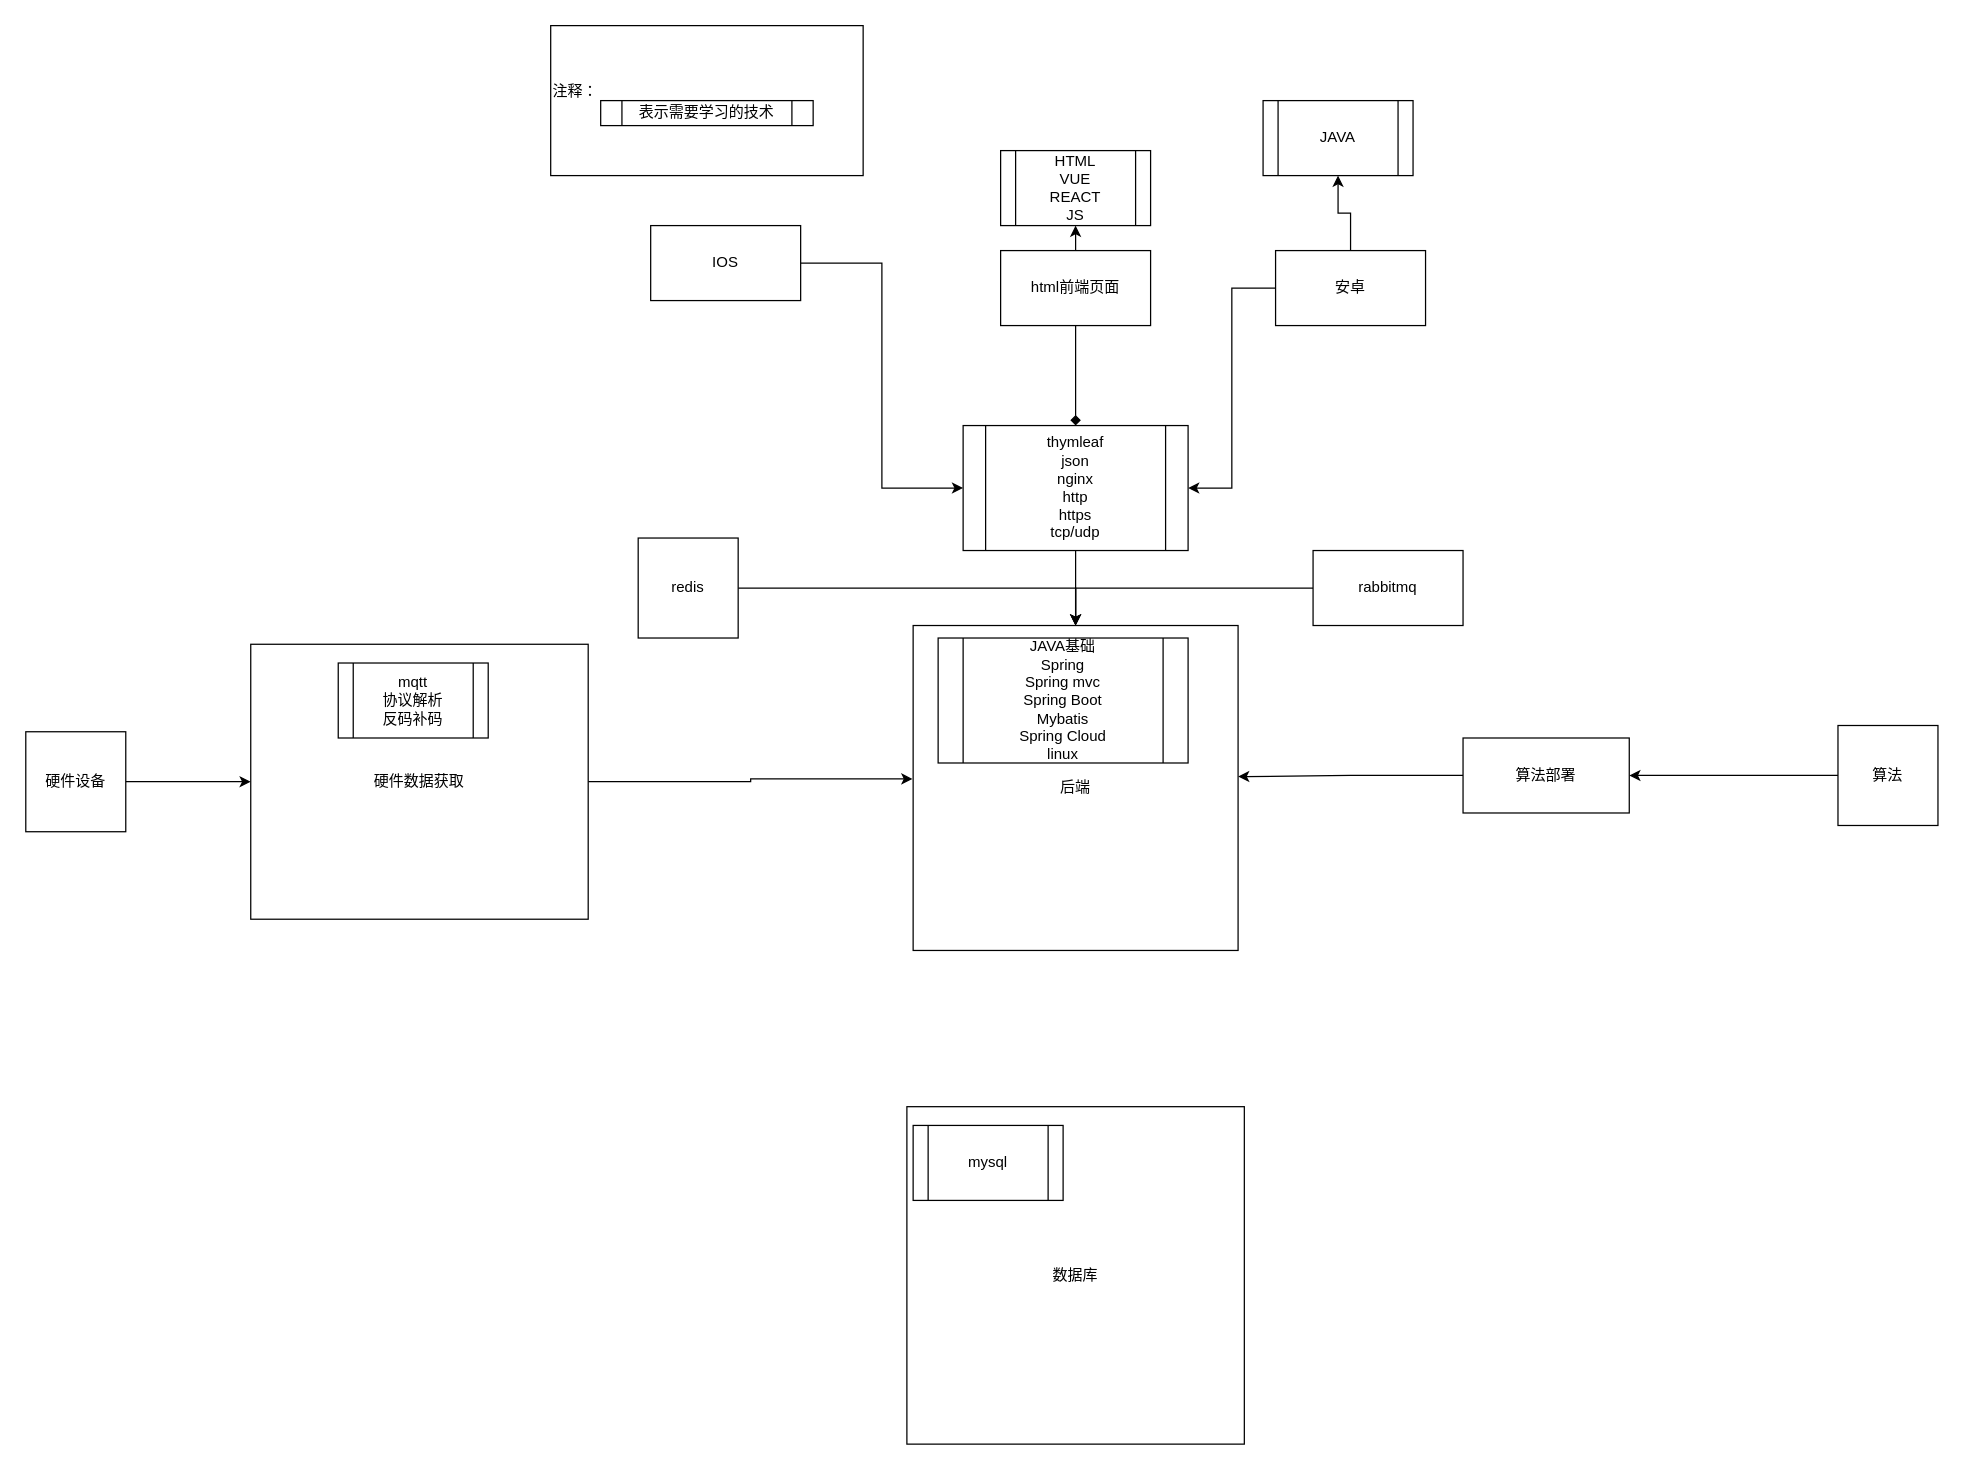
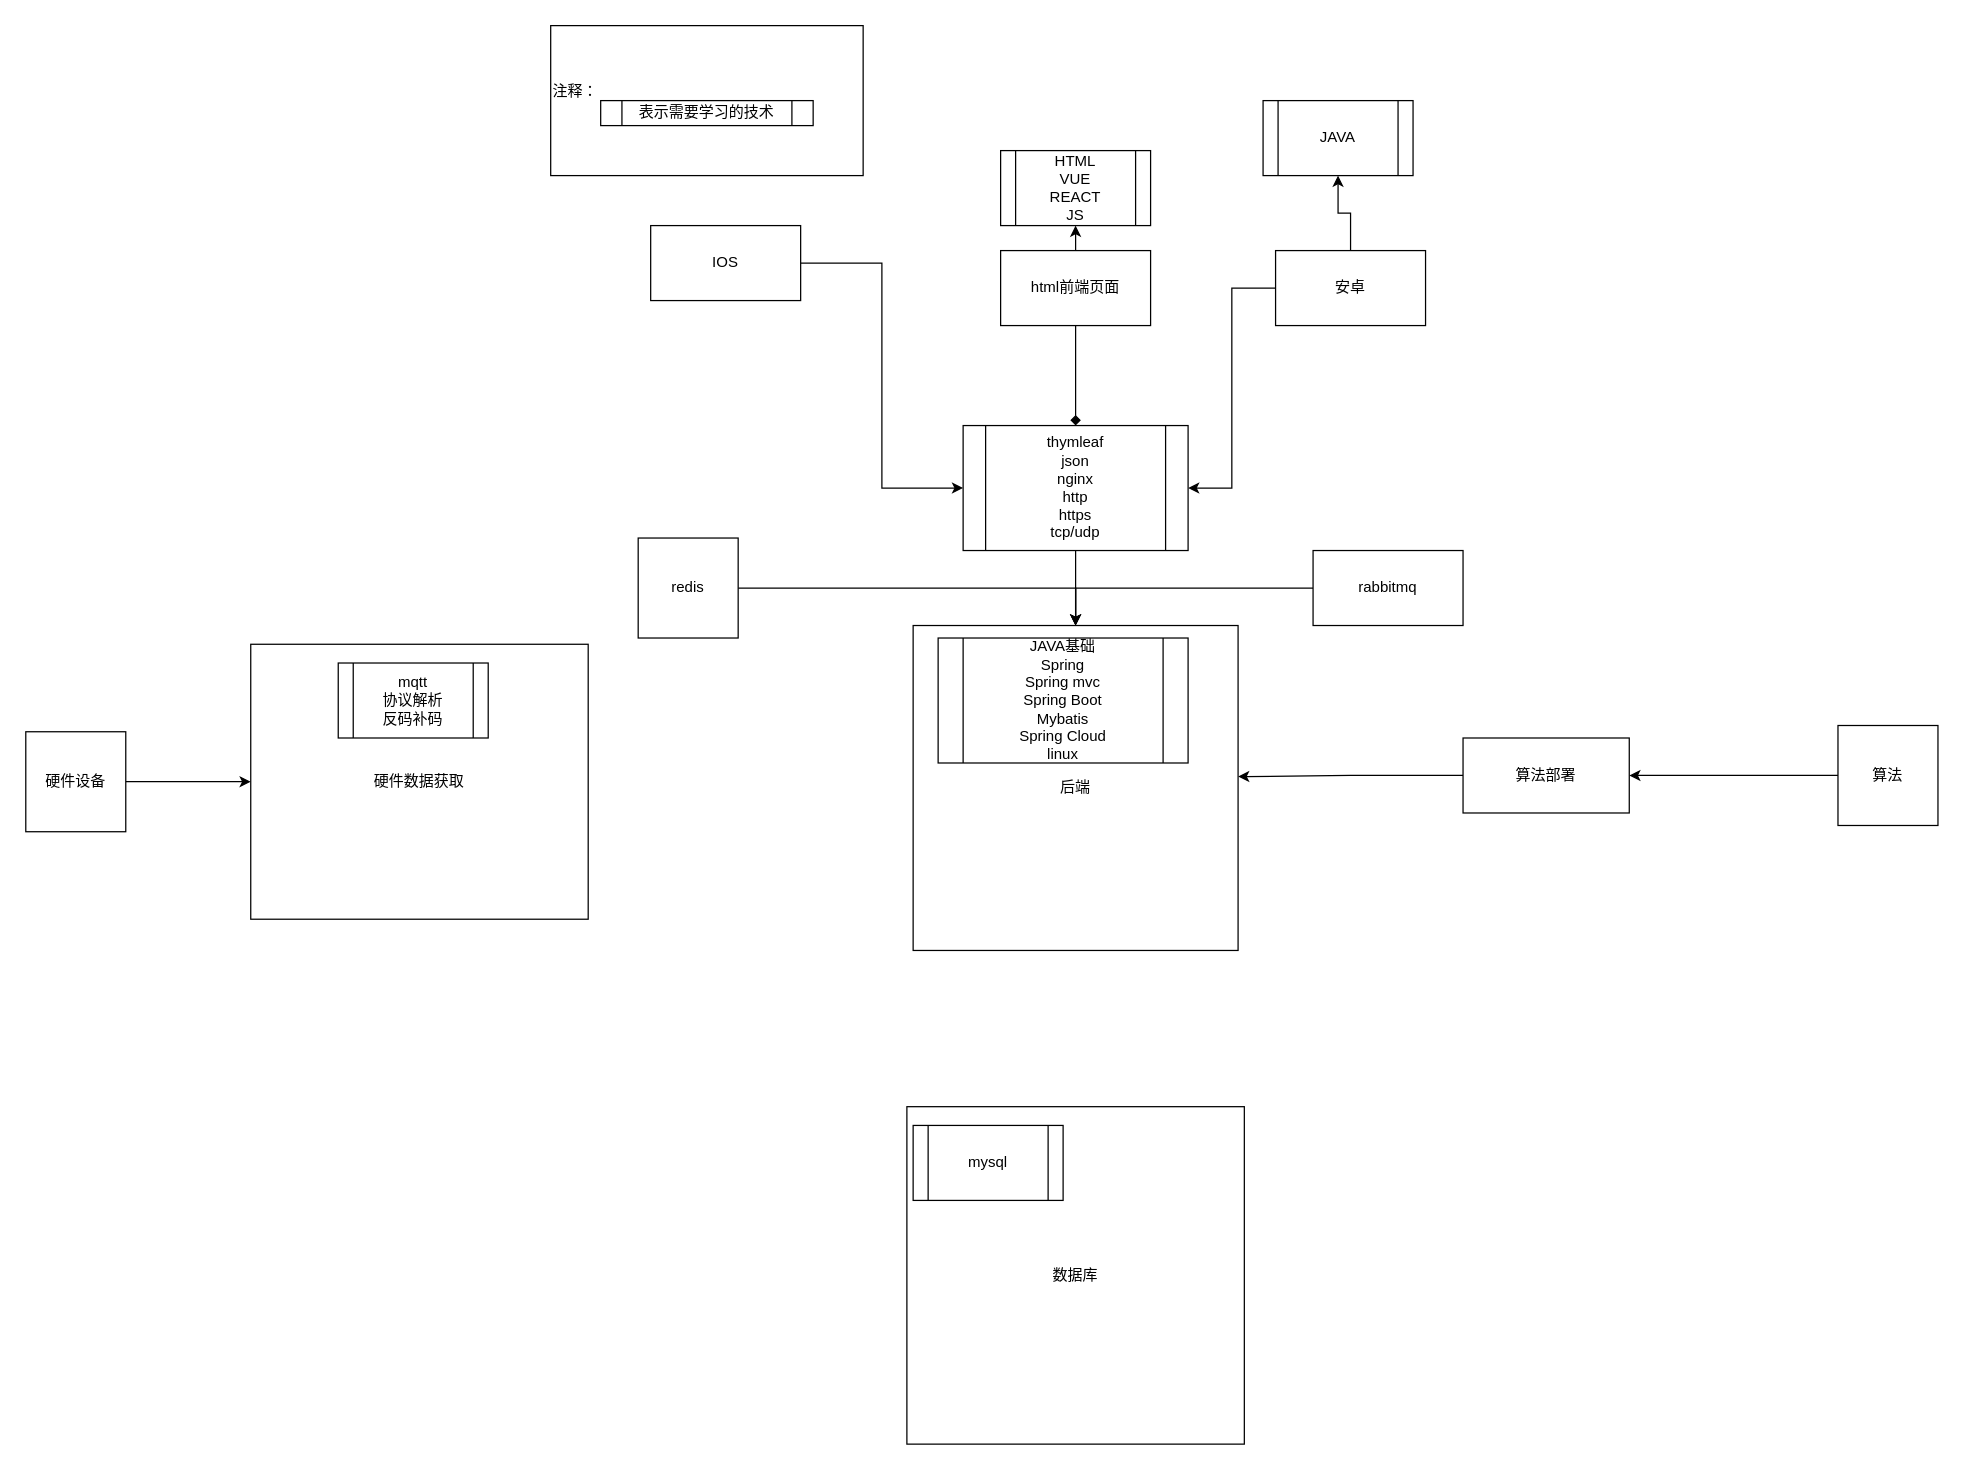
edge "硬件数据获取" -> "后端": removed
